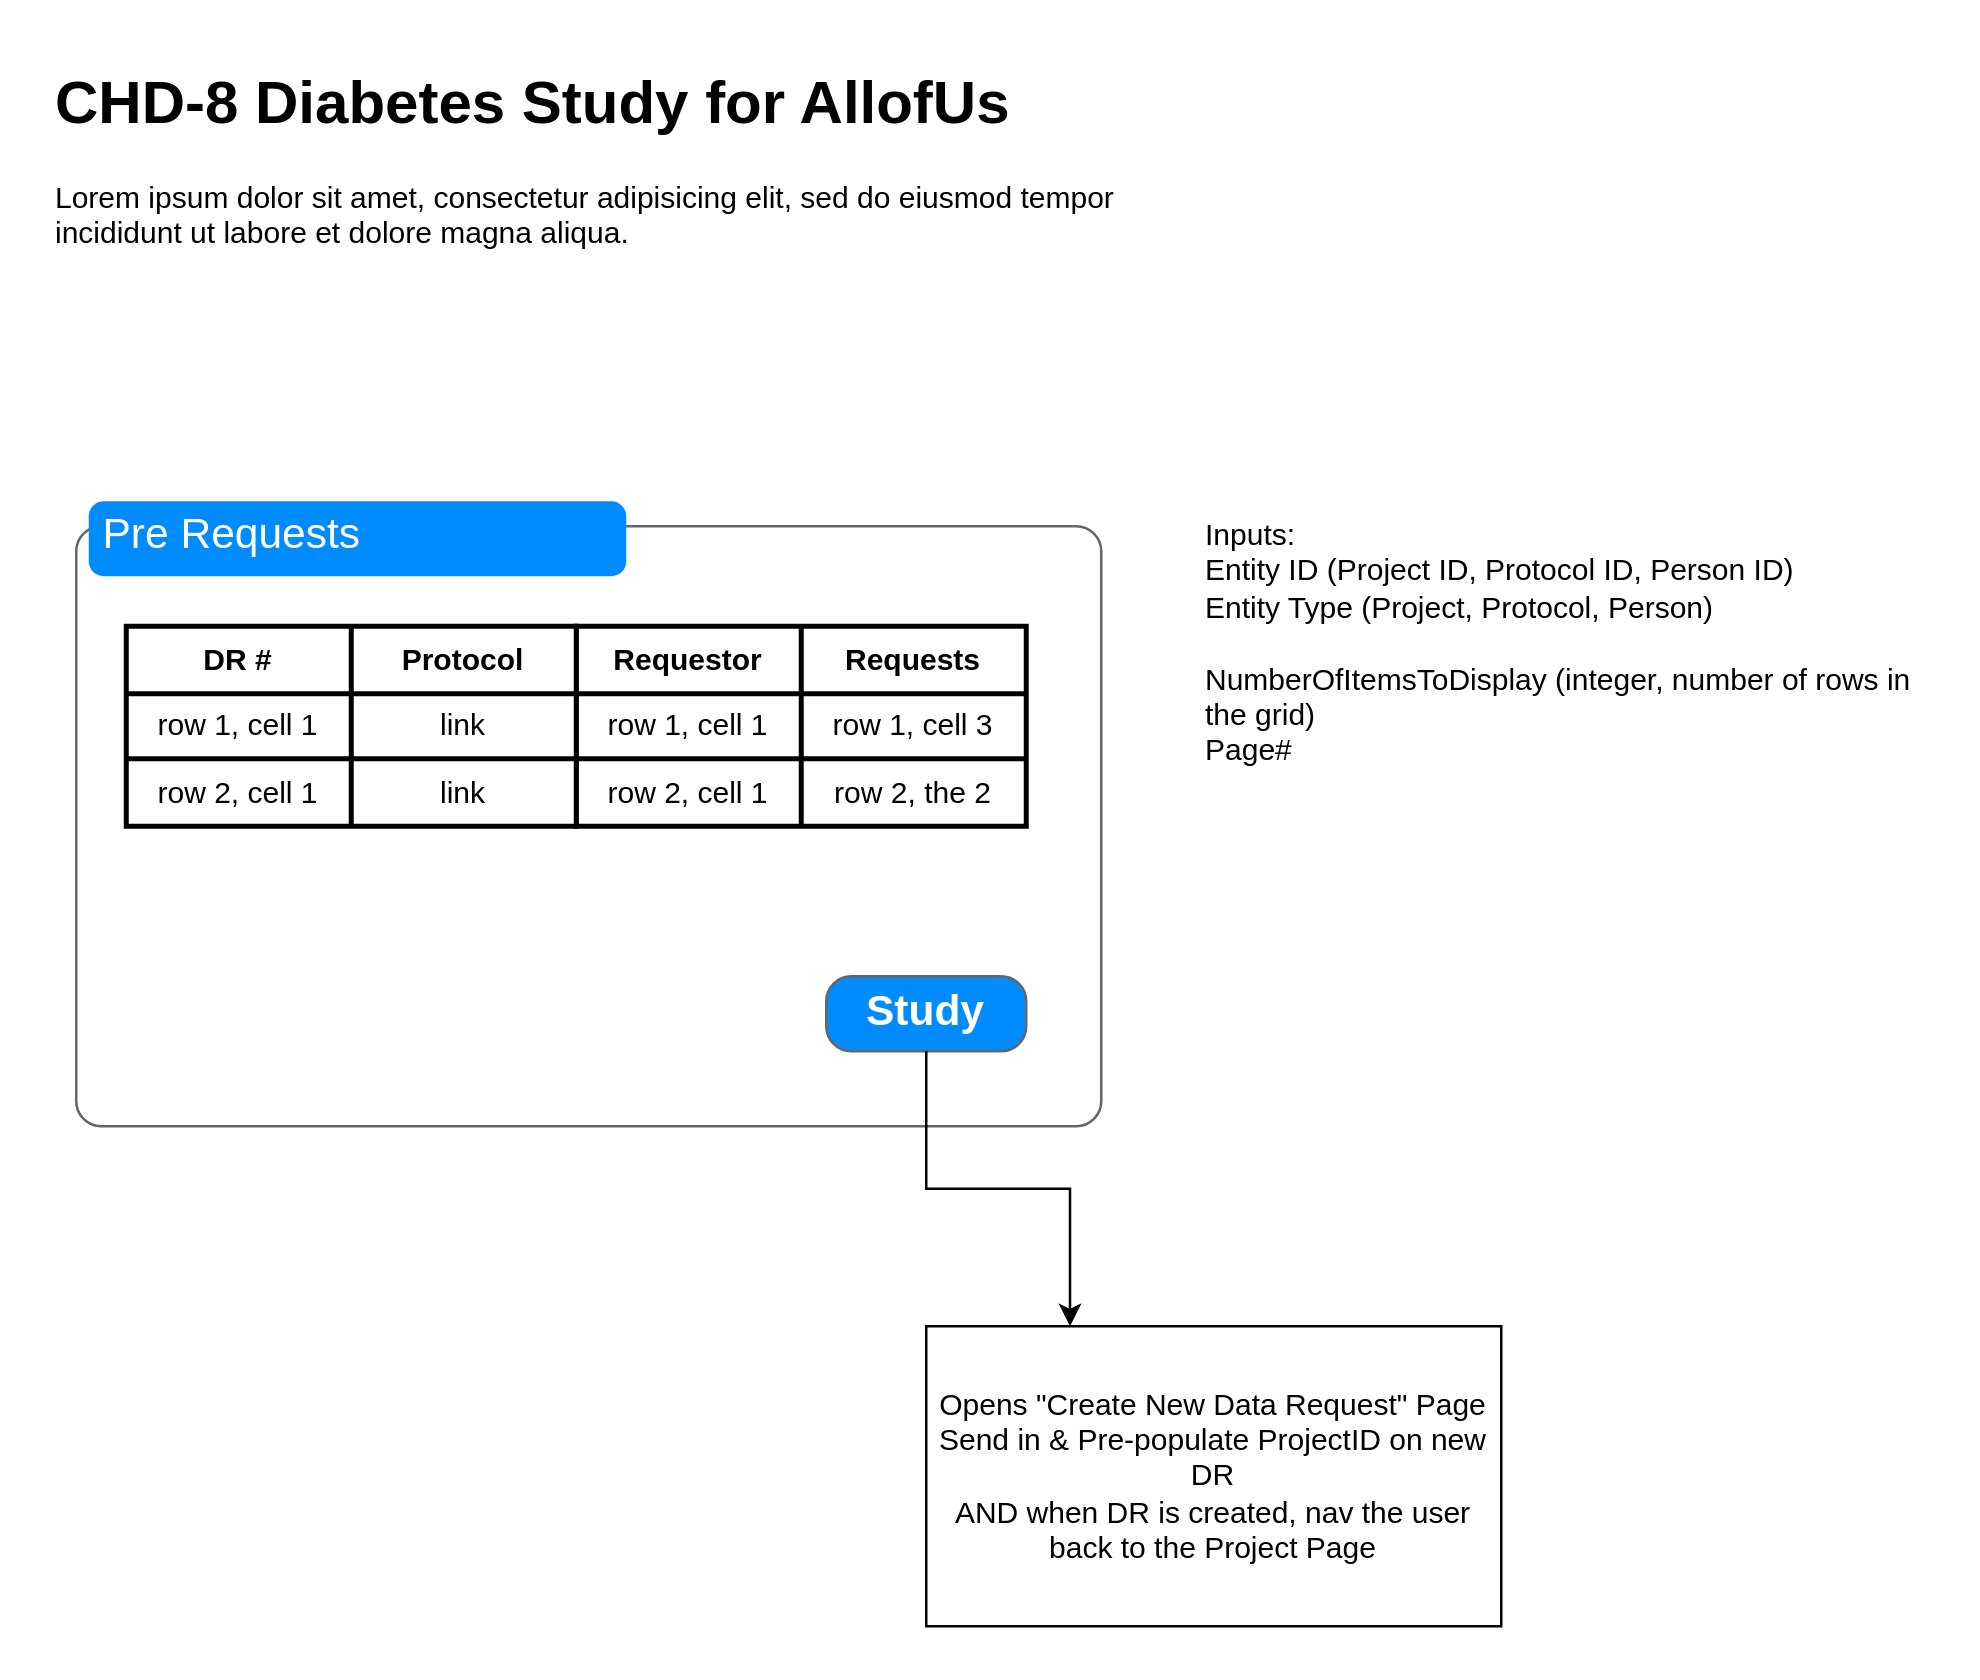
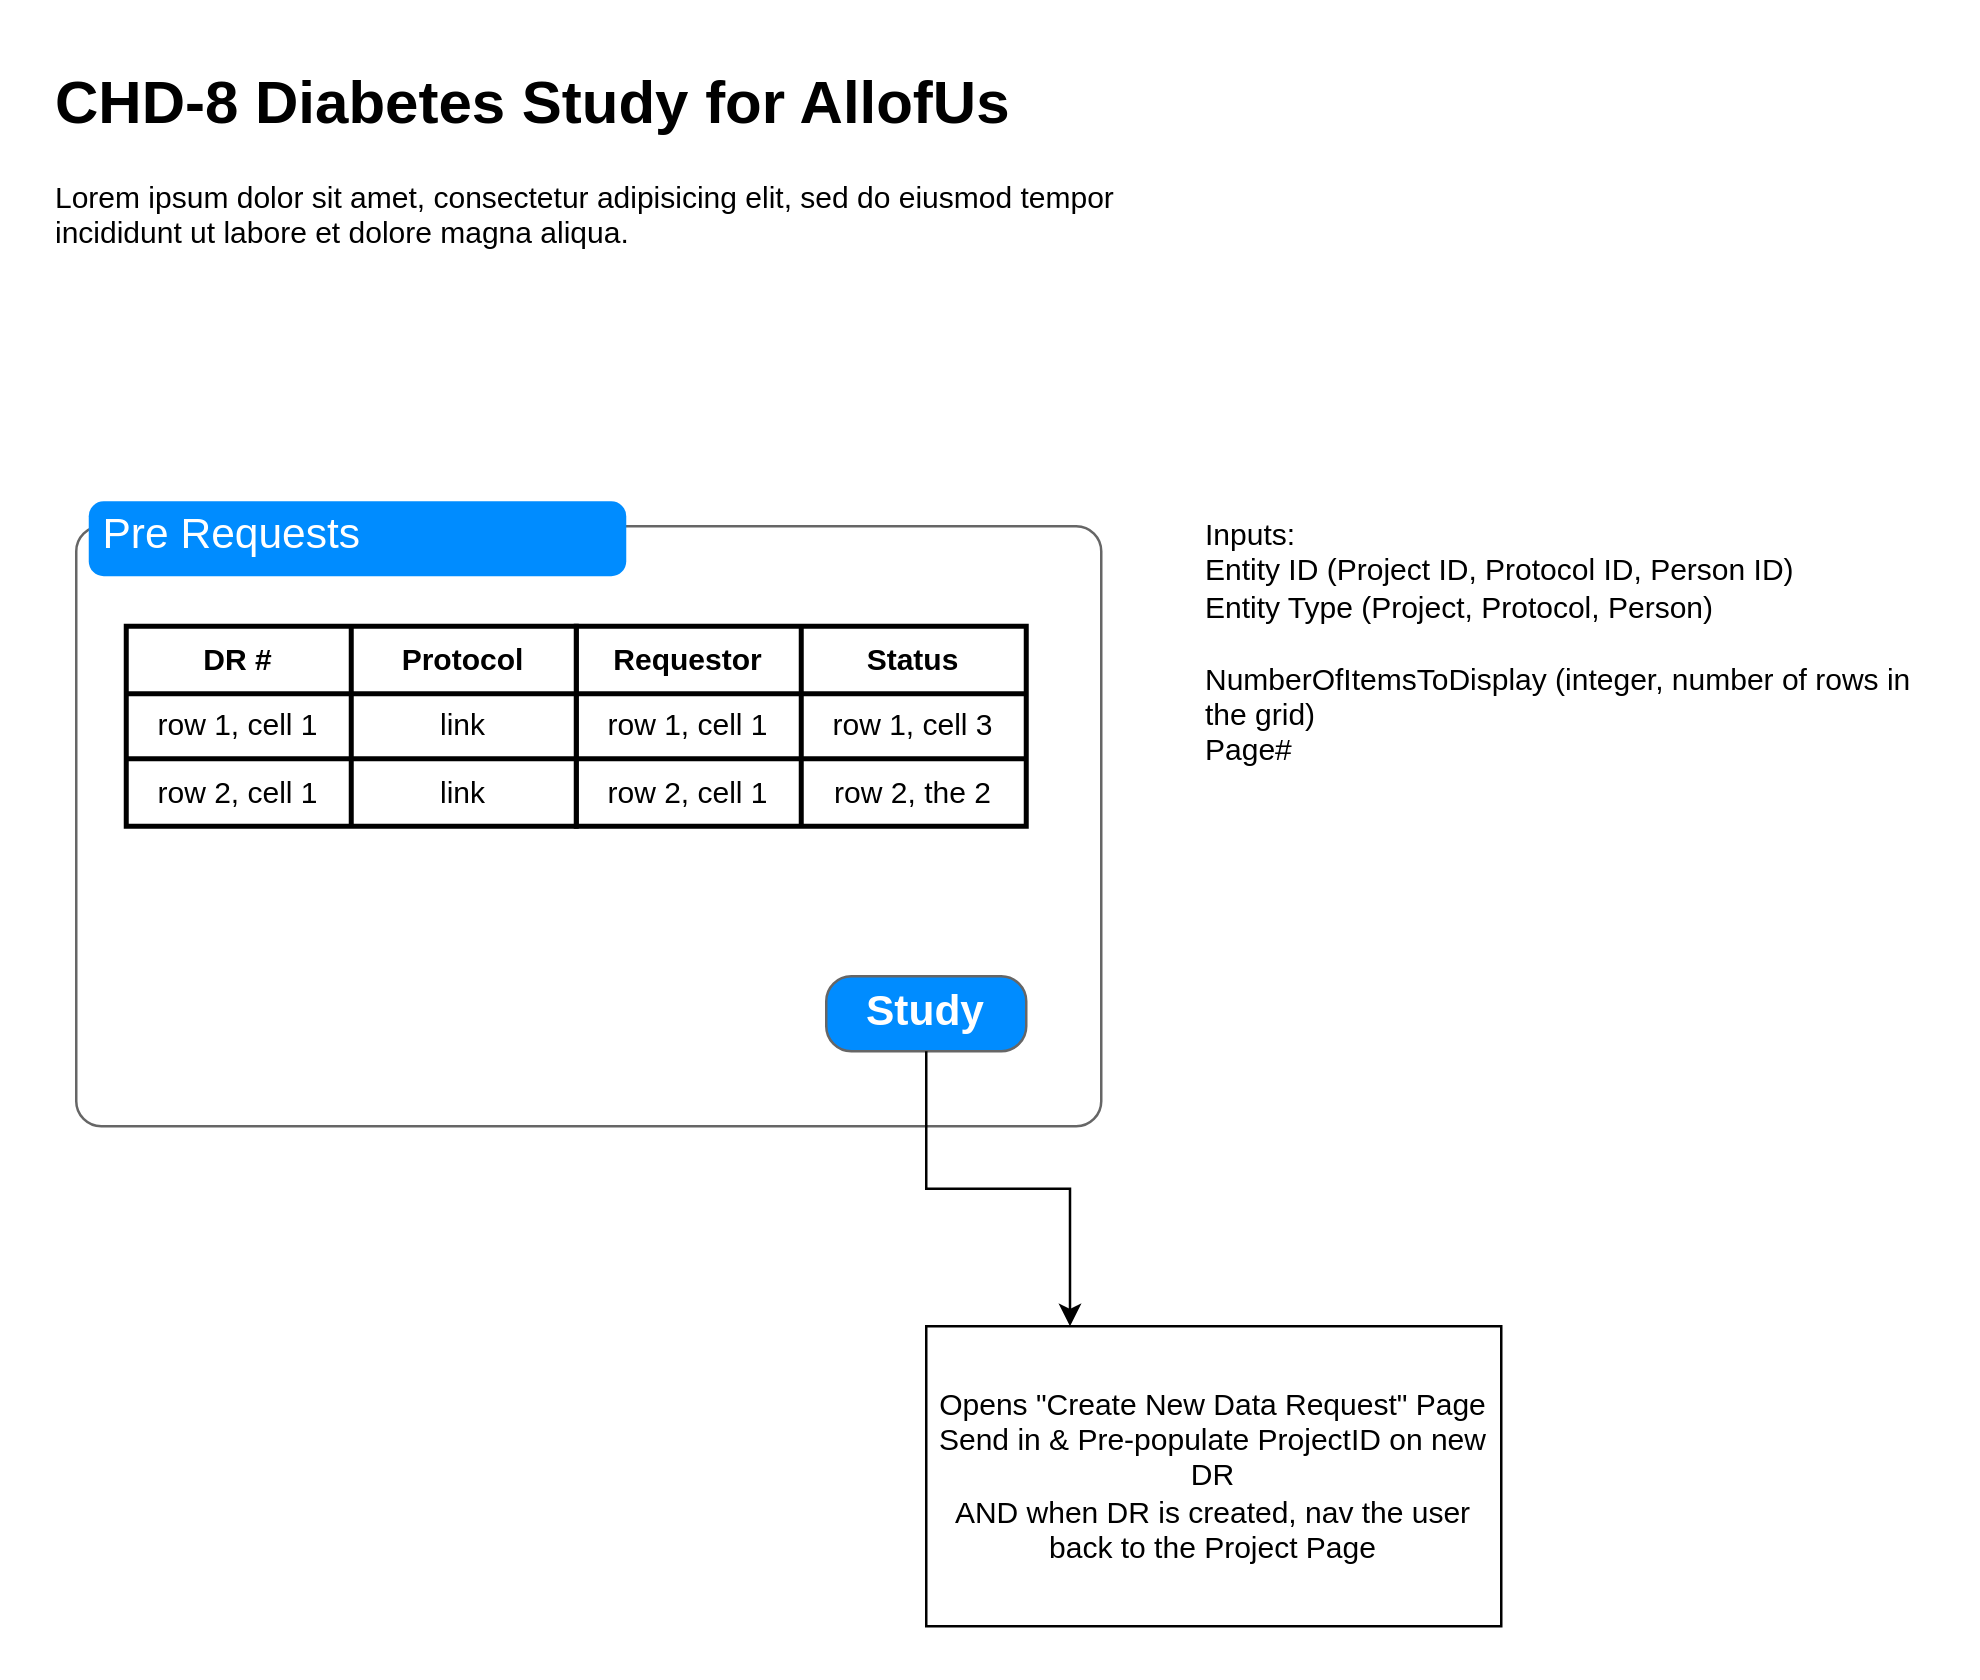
node "Requests": label "Requests" -> "Status"
